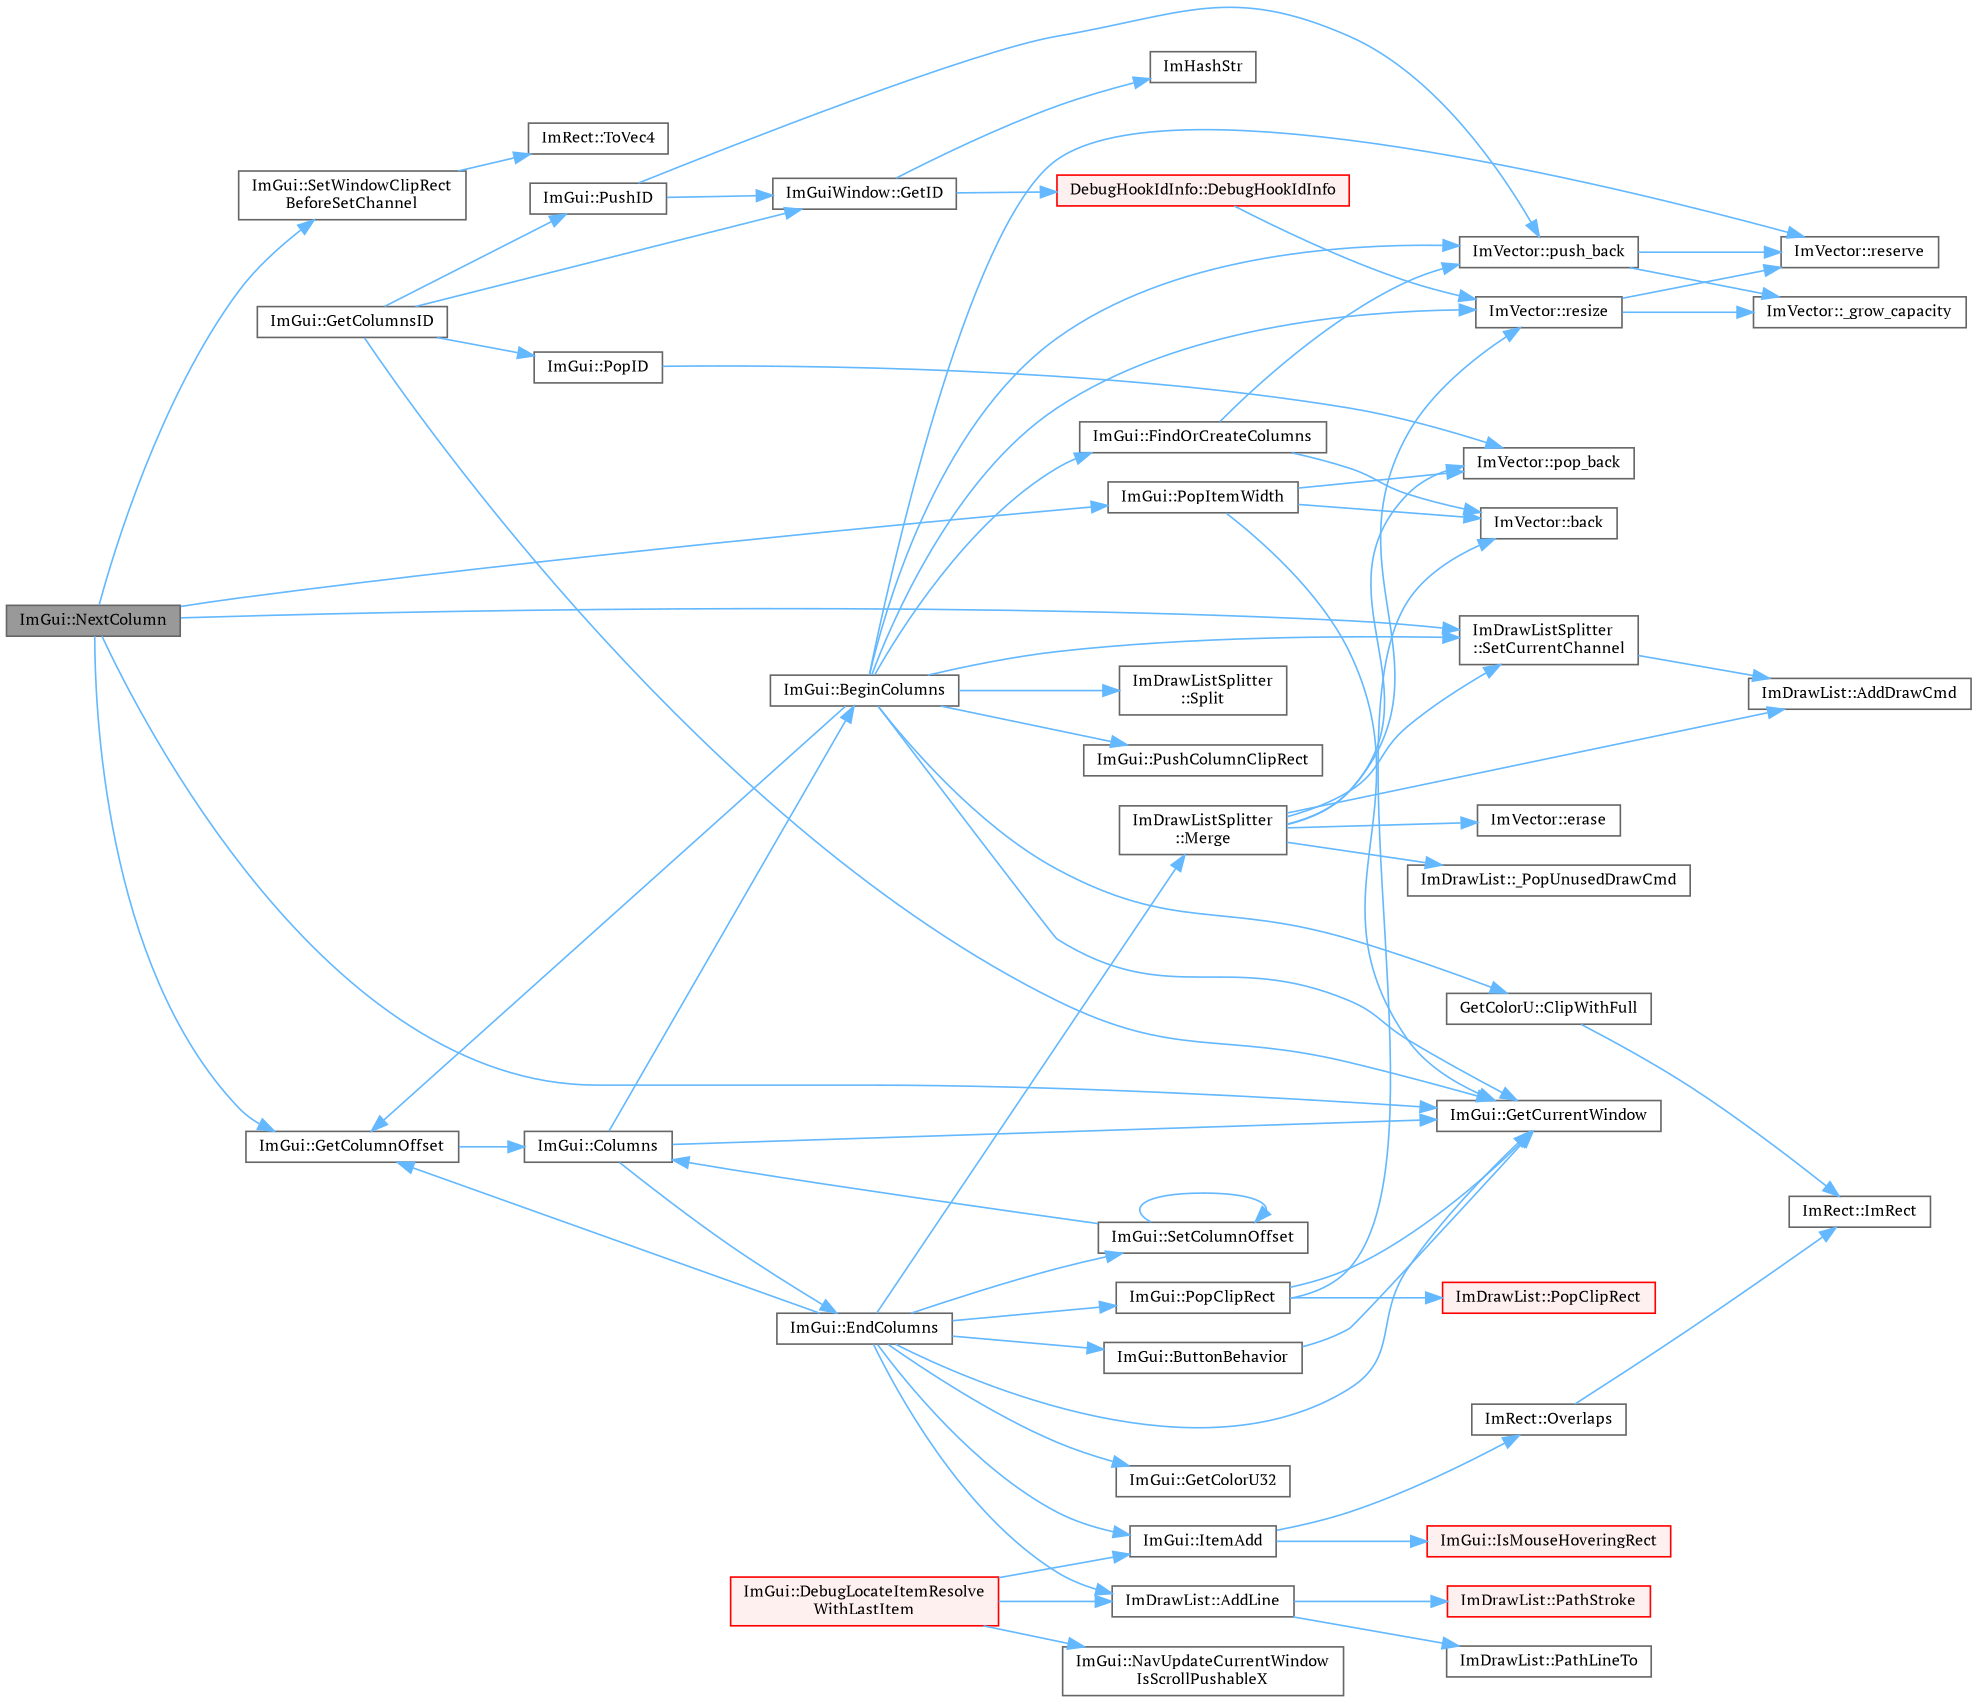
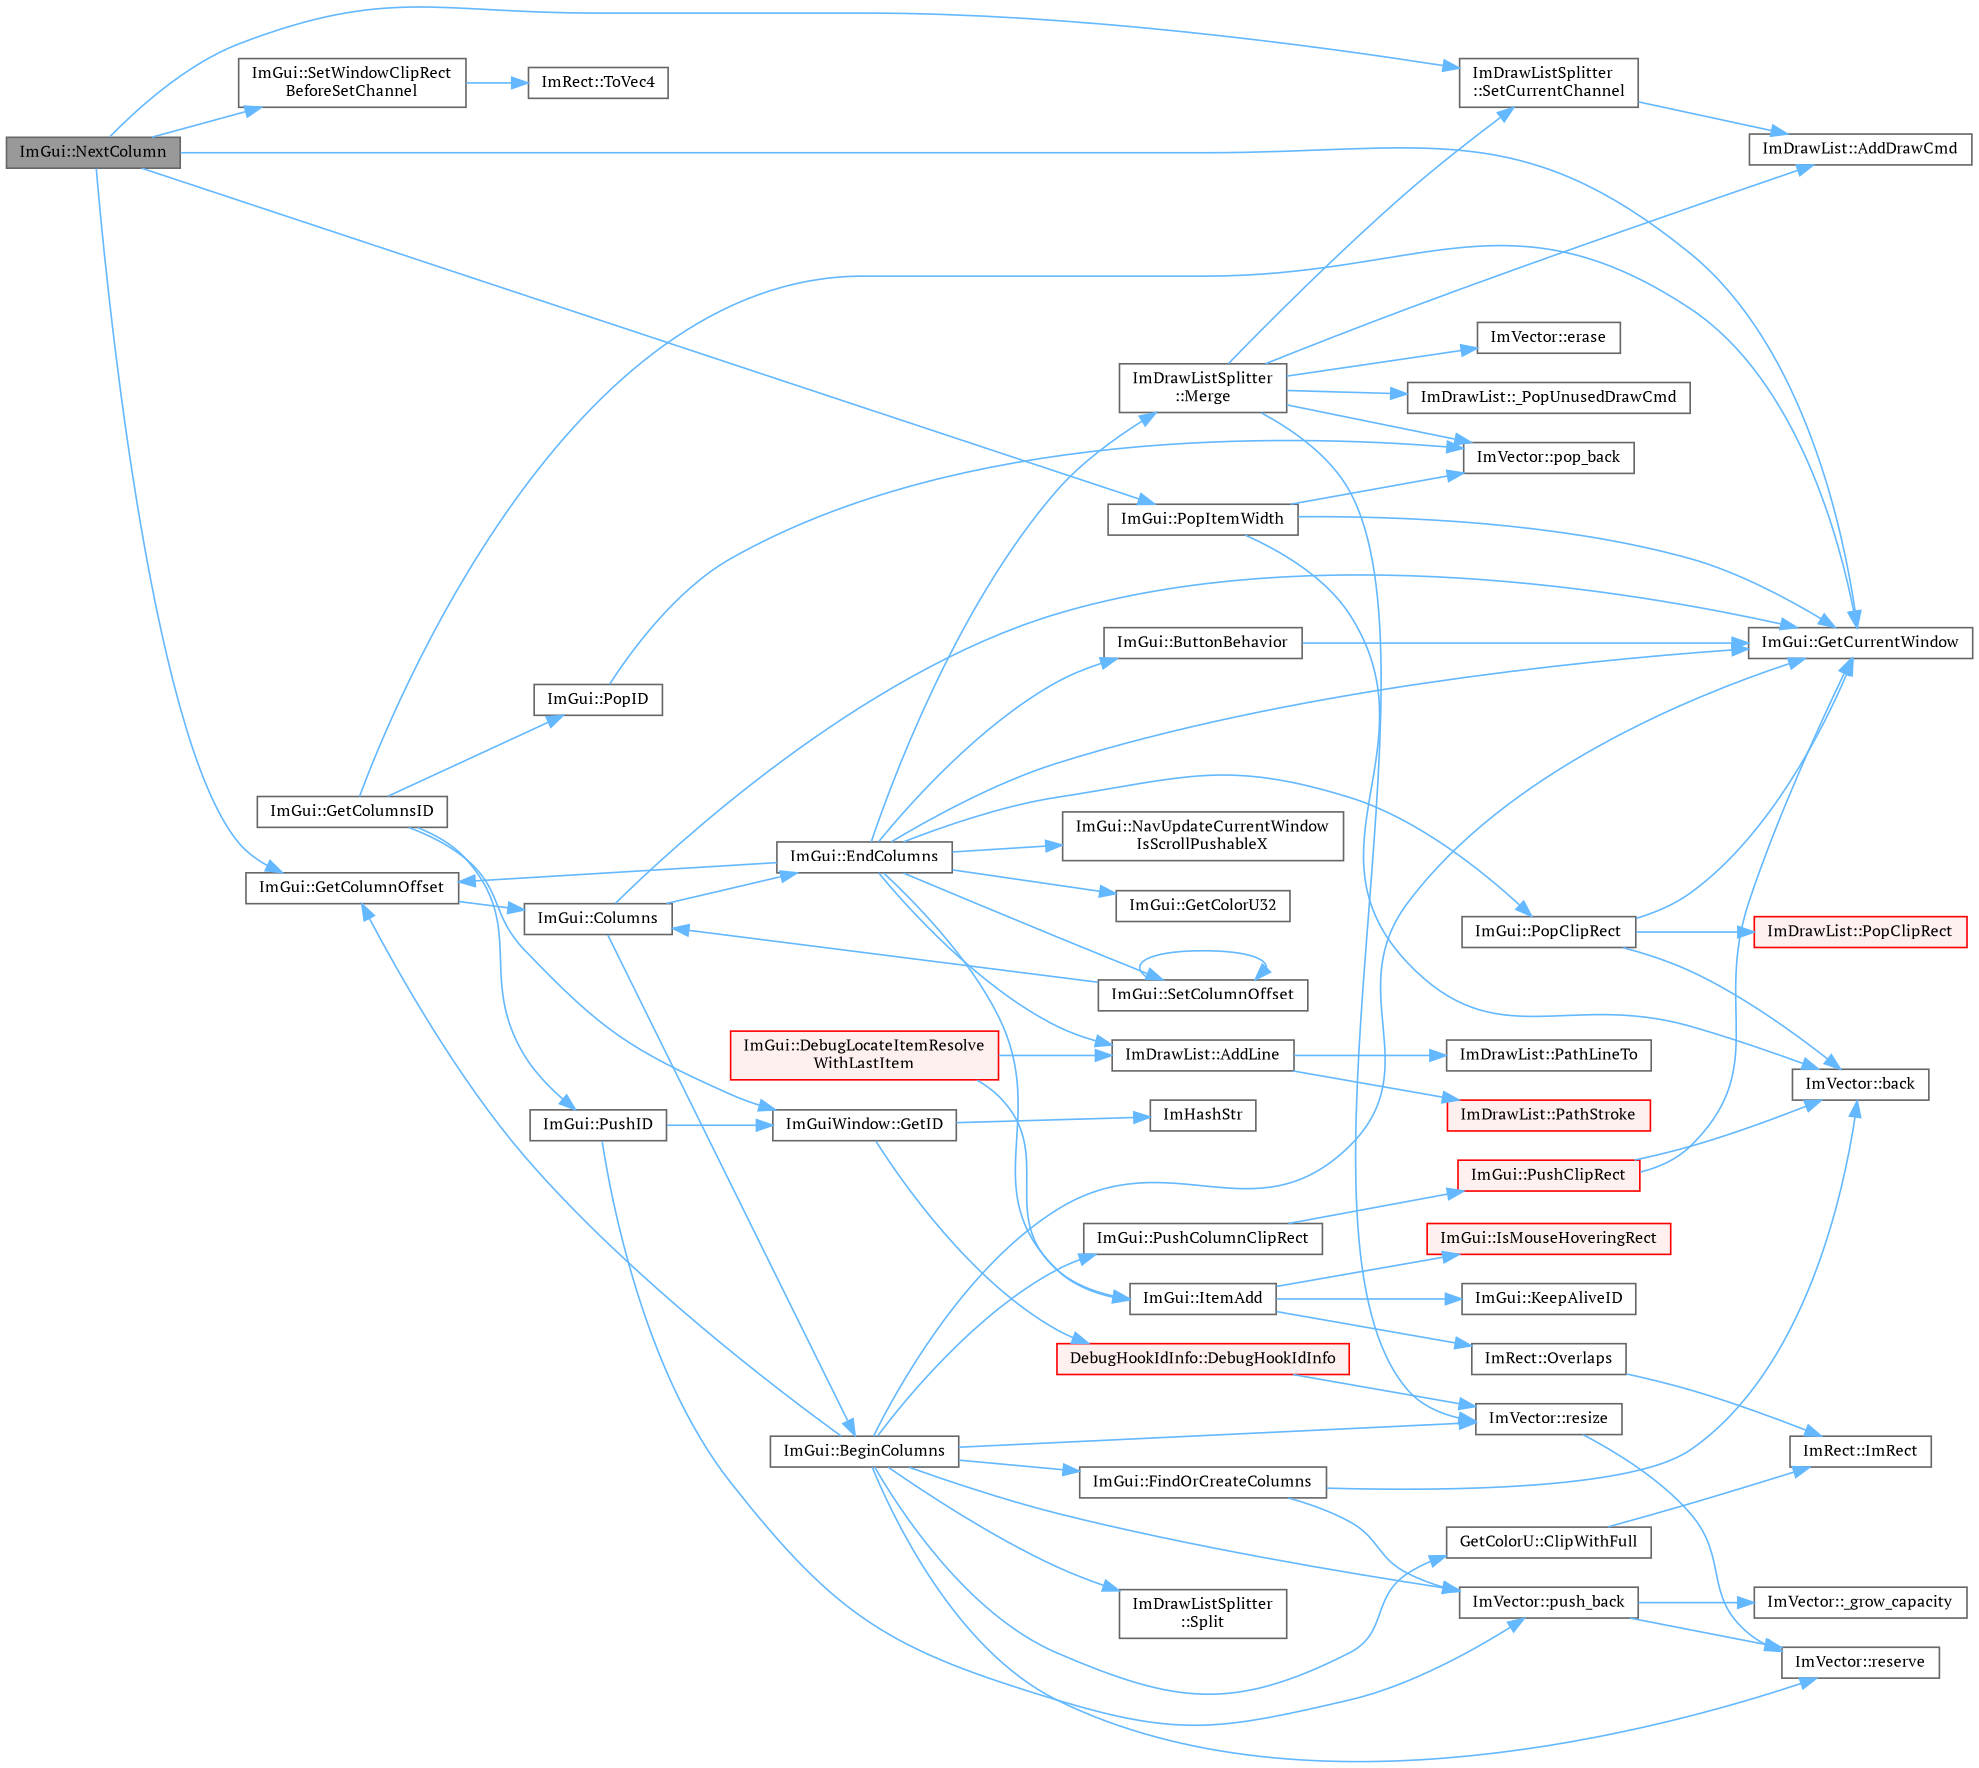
edge "ImVector::resize" -> "ImVector::_grow_capacity": removed
edge "ImGui::BeginColumns" -> "ImDrawListSplitter ::SetCurrentChannel": removed
node "ImGui::PushClipRect": added
node "ImGui::KeepAliveID": added
edge "ImGui::DebugLocateItemResolve WithLastItem" -> "ImGui::NavUpdateCurrentWindow IsScrollPushableX": now "ImGui::EndColumns" -> "ImGui::NavUpdateCurrentWindow IsScrollPushableX"
